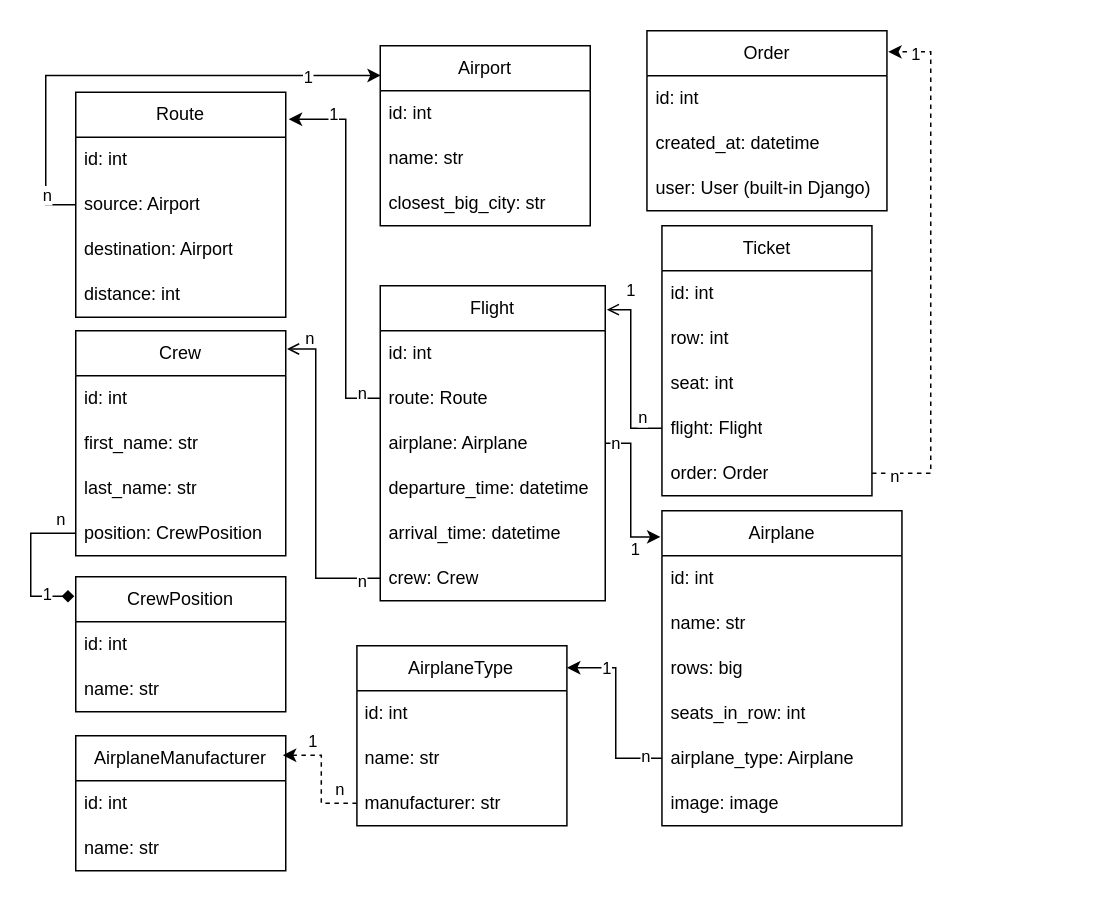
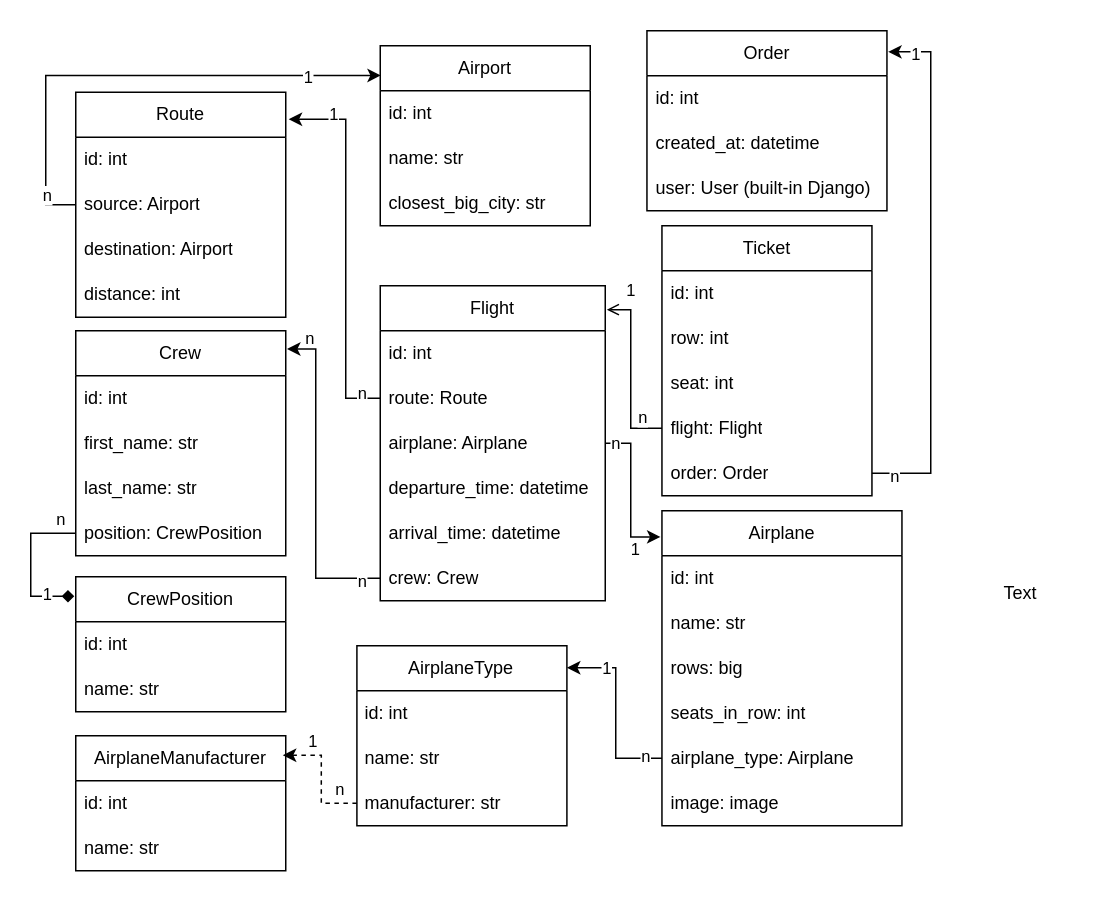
edge "order: Order" -> "Order": style dashed -> solid
edge "crew: Crew" -> "Crew": arrowhead open -> classic
node "Text": added
